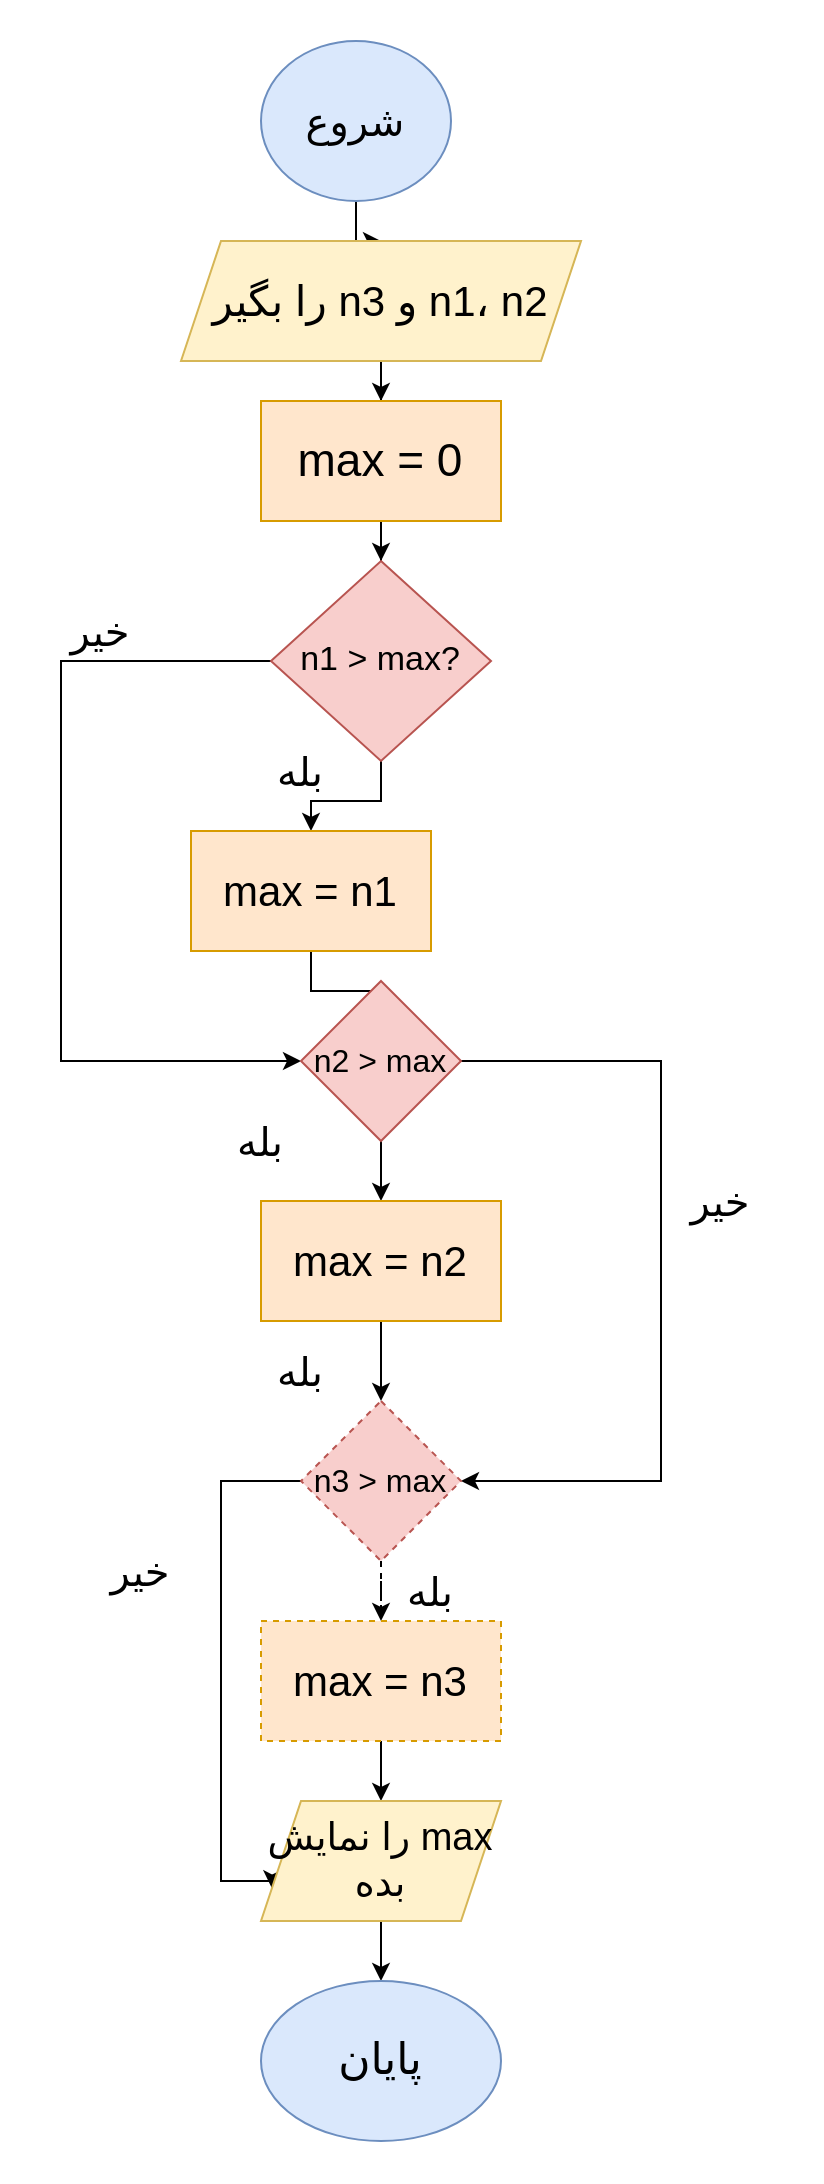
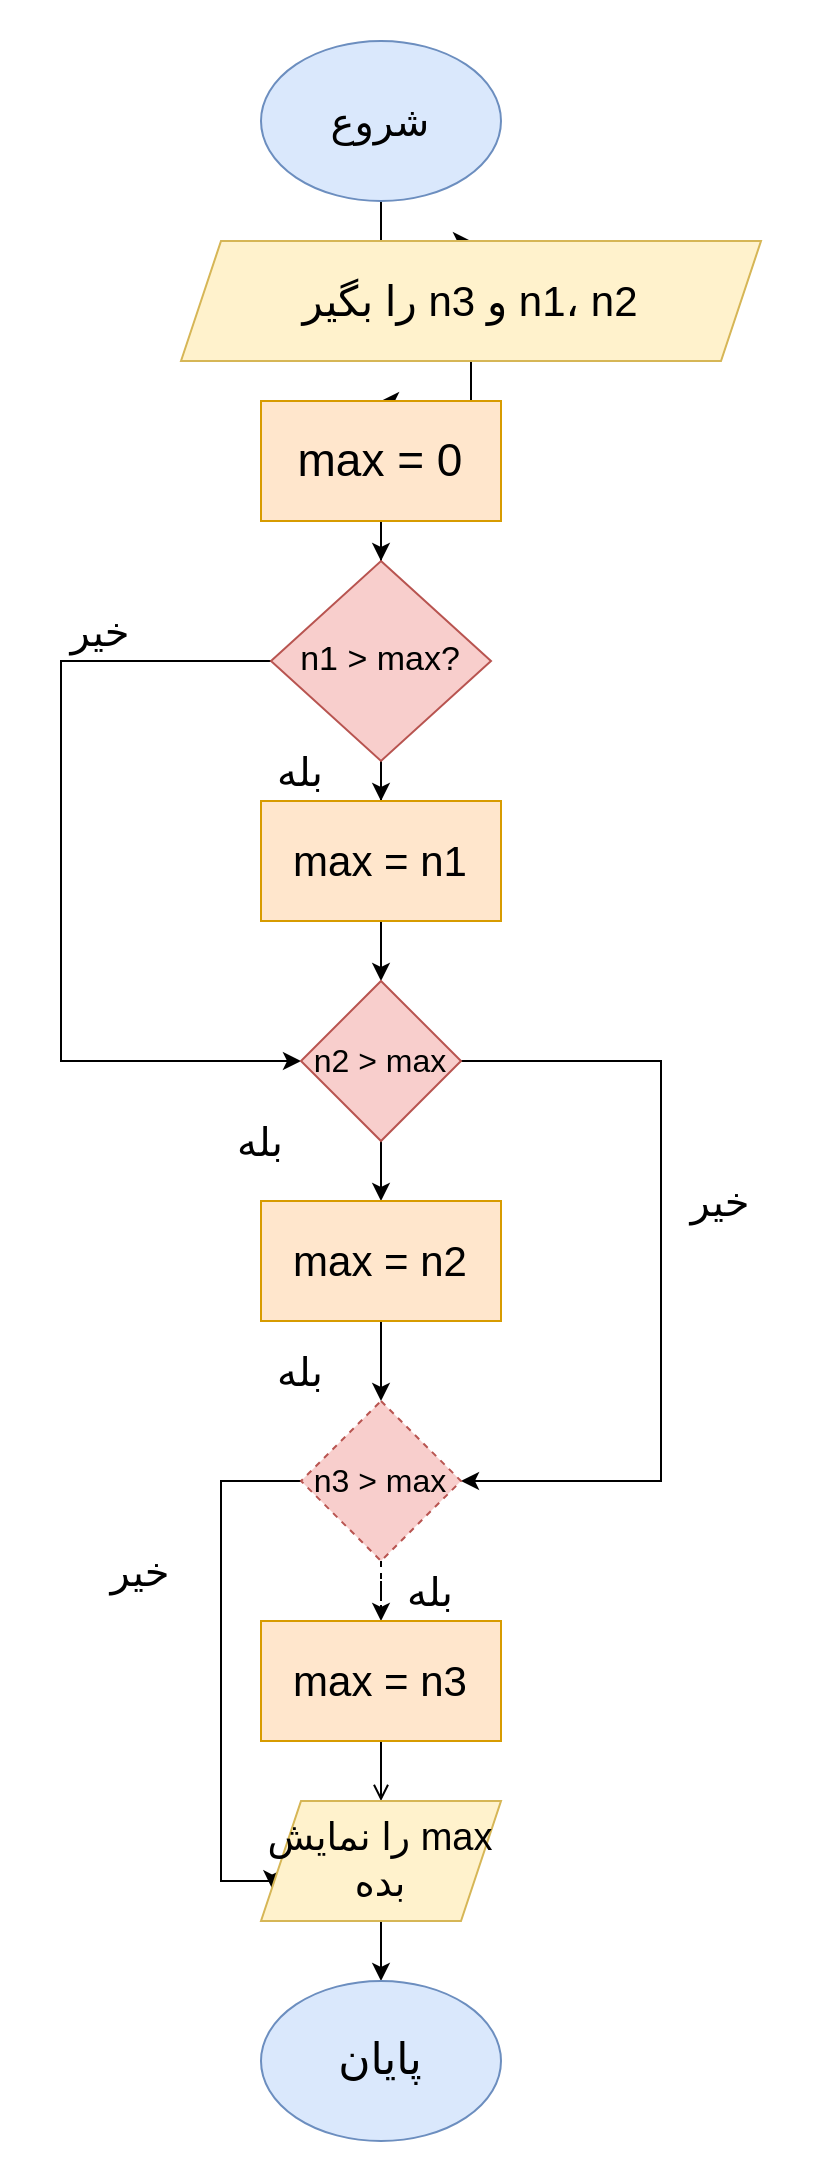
node "شروع": size 190x160 -> 240x160
node "n1، n2 و n3 را بگیر": size 400x120 -> 580x120
node "max = n1": moved (311, 891) -> (381, 861)
node "max = n3": style dashed -> solid
edge "max = n3" -> "max را نمایش بده": arrowhead classic -> open
